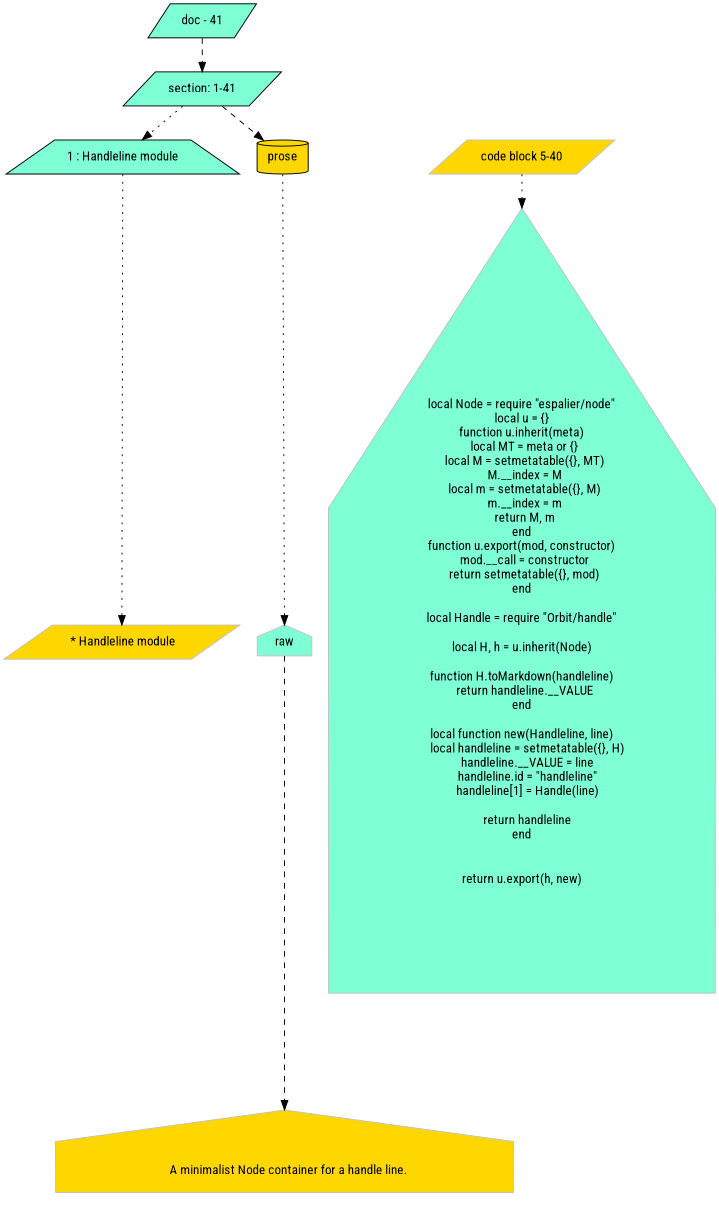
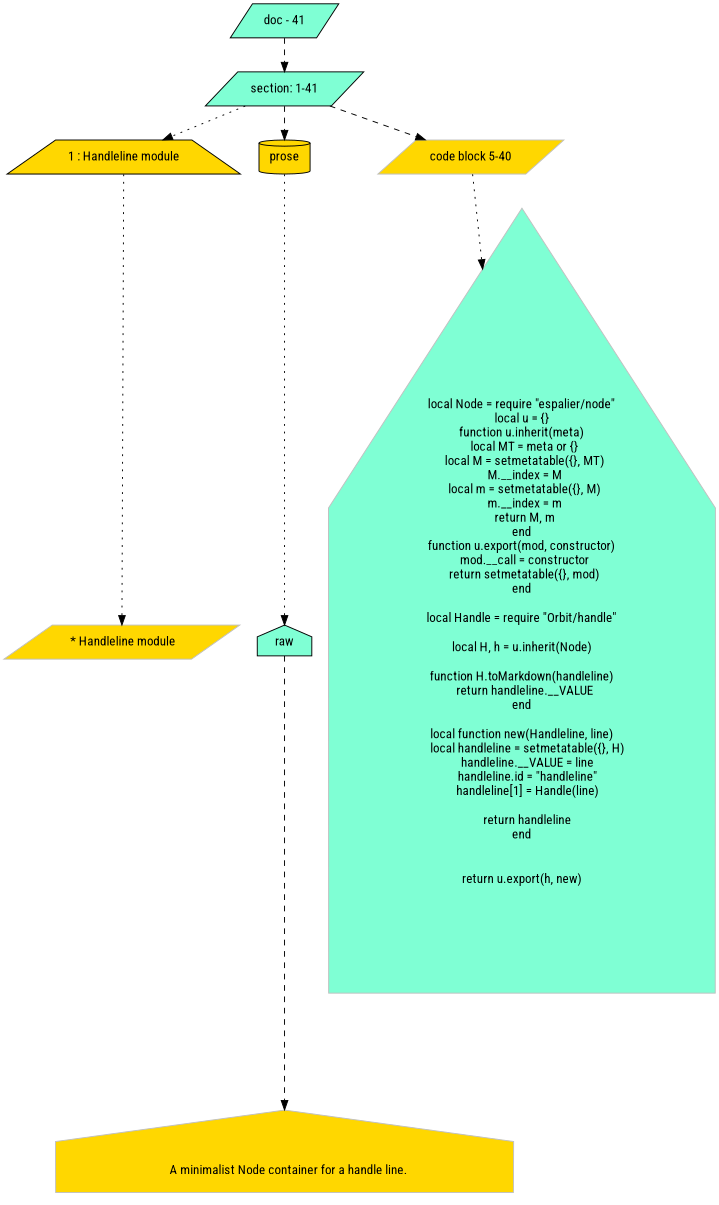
edge "section: 1-41" -> "code block 5-40": added
node "1 : Handleline module": fillcolor aquamarine -> gold
node "raw": color Gray -> black
